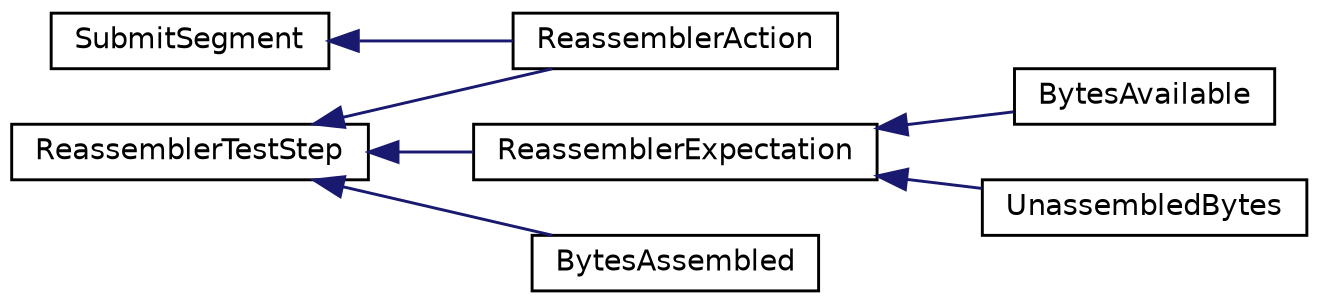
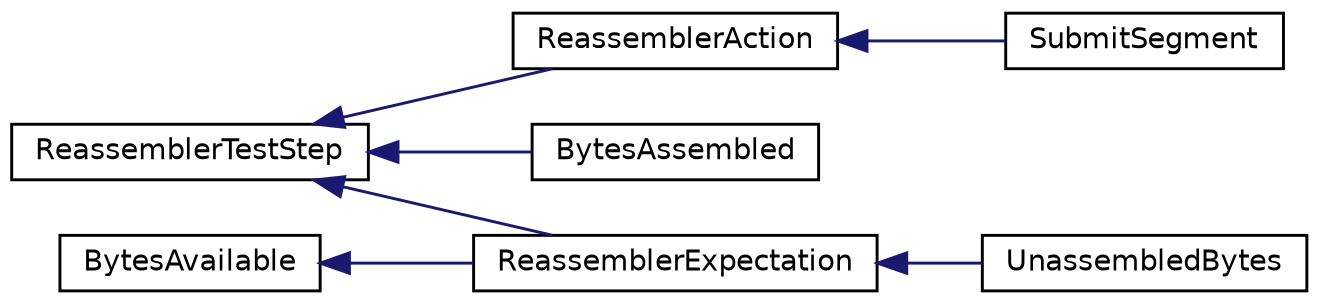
edge "ReassemblerAction" -> "SubmitSegment": reversed
edge "BytesAvailable" -> "ReassemblerExpectation": reversed
